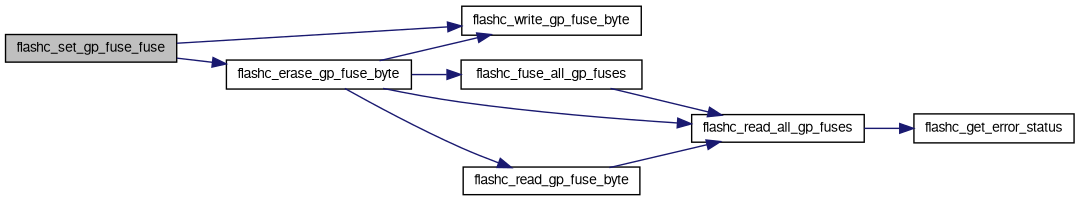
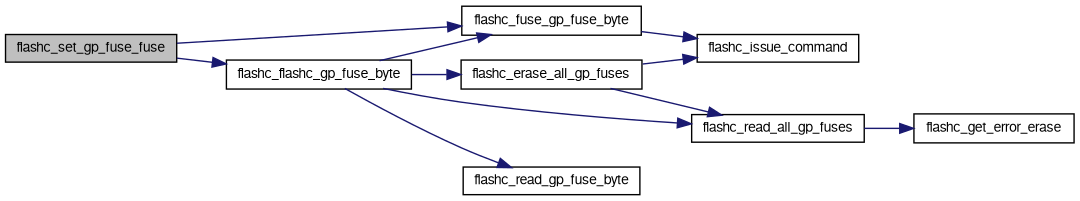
node "flashc_write_gp_fuse_byte": label "flashc_write_gp_fuse_byte" -> "flashc_fuse_gp_fuse_byte"
node "flashc_issue_command": added
node "flashc_erase_gp_fuse_byte": label "flashc_erase_gp_fuse_byte" -> "flashc_flashc_gp_fuse_byte"
node "flashc_fuse_all_gp_fuses": label "flashc_fuse_all_gp_fuses" -> "flashc_erase_all_gp_fuses"
node "flashc_get_error_status": label "flashc_get_error_status" -> "flashc_get_error_erase"
edge "flashc_read_gp_fuse_byte" -> "flashc_read_all_gp_fuses": removed
